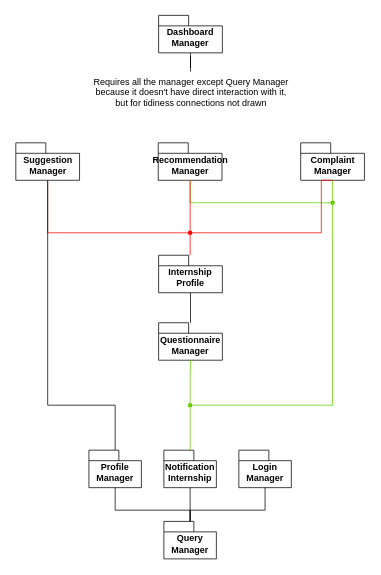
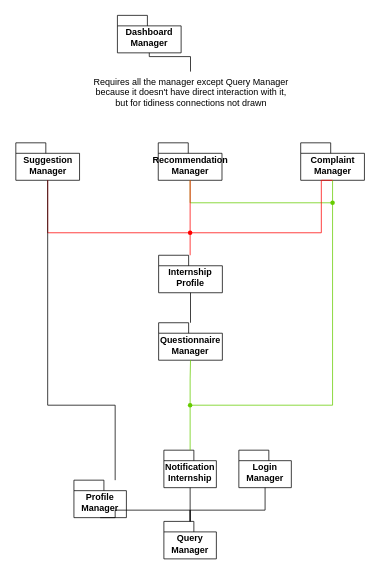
node "Dashboard Manager": moved (191, 34) -> (149, 34)
node "Profile Manager": moved (115, 469) -> (100, 499)
